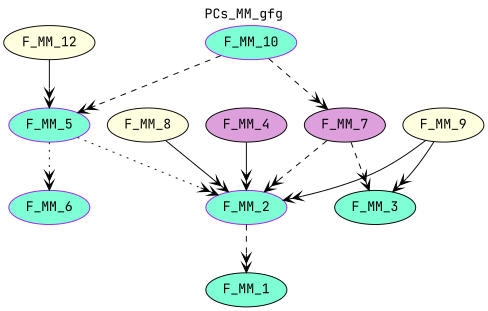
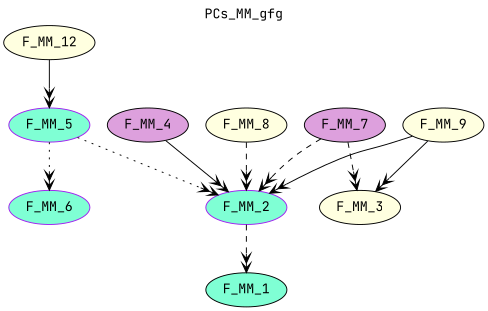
node "F_MM_10": removed
edge "F_MM_8" -> "F_MM_2": style solid -> dashed
node "F_MM_3": fillcolor aquamarine -> lightyellow
